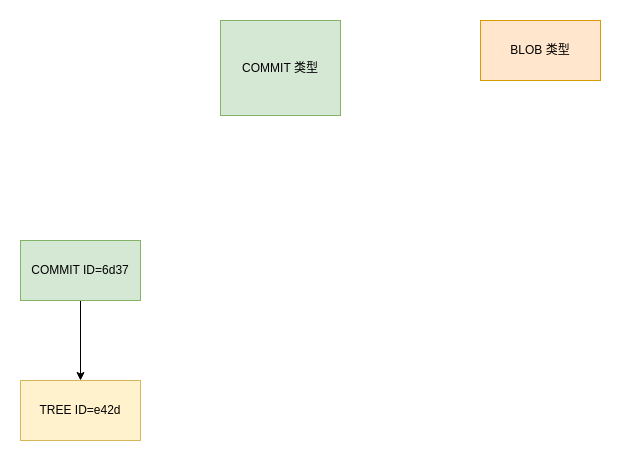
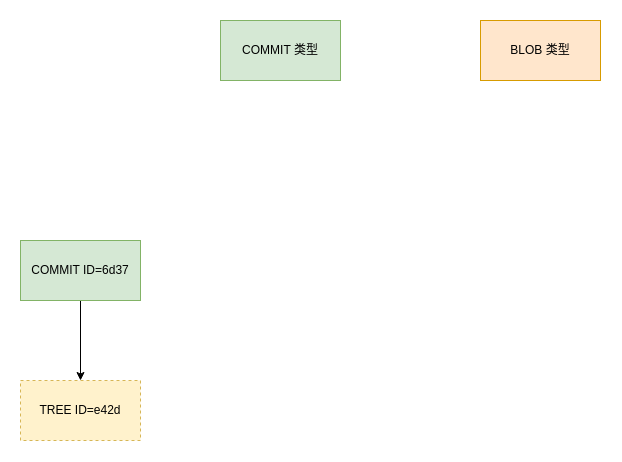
node "COMMIT 类型": size 120x95 -> 120x60
node "TREE ID=e42d": style solid -> dashed
